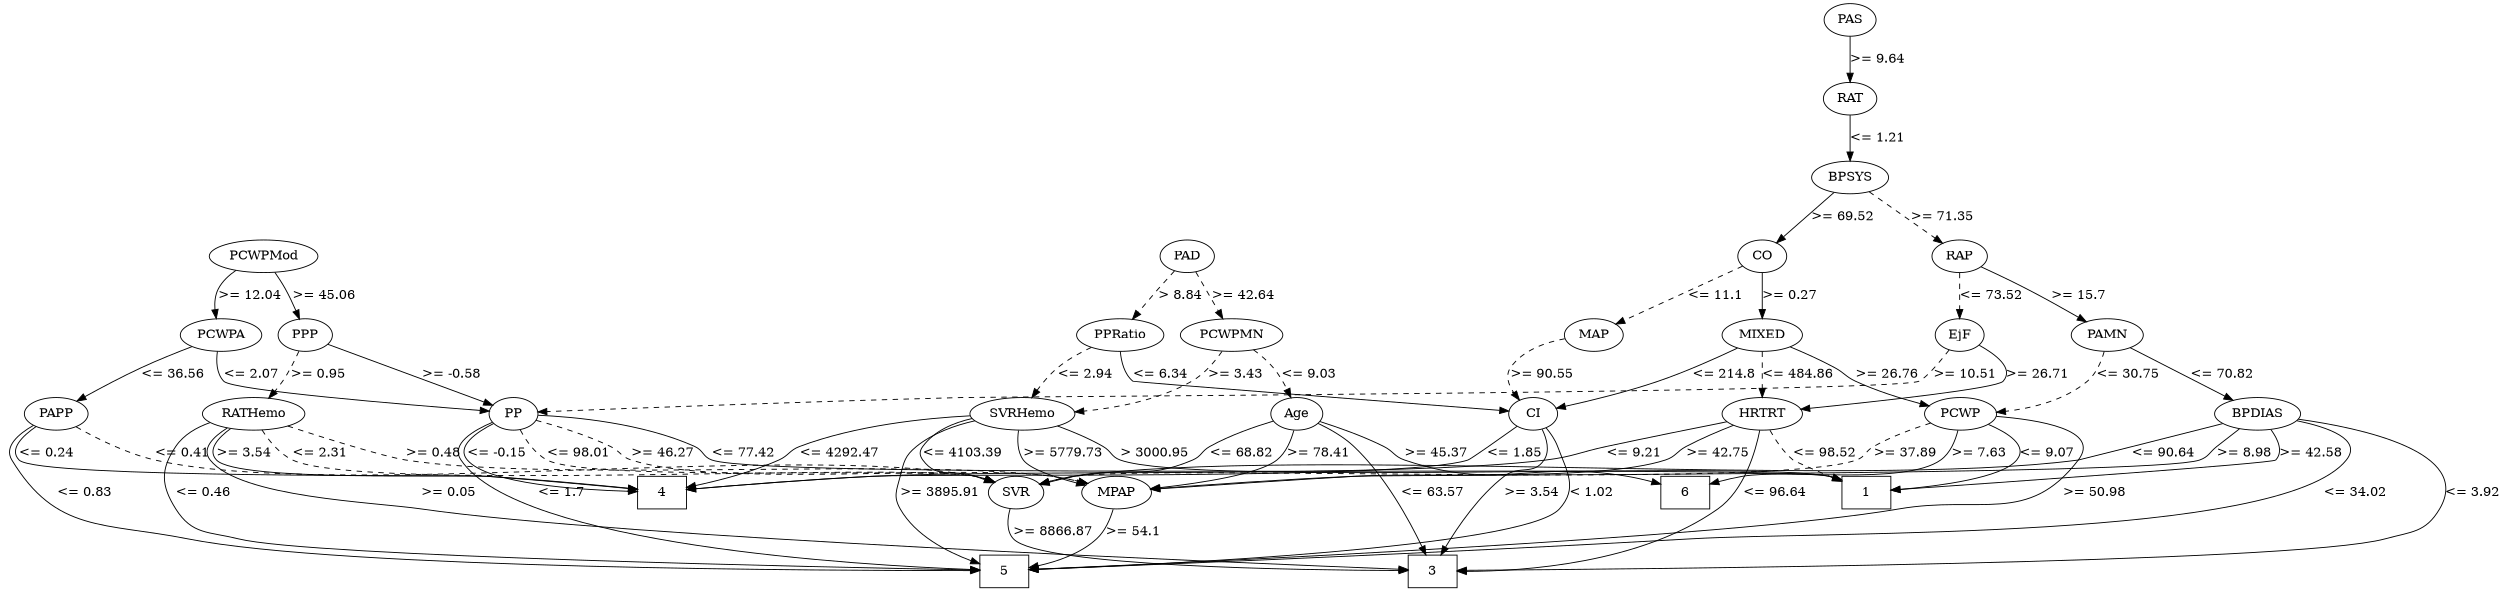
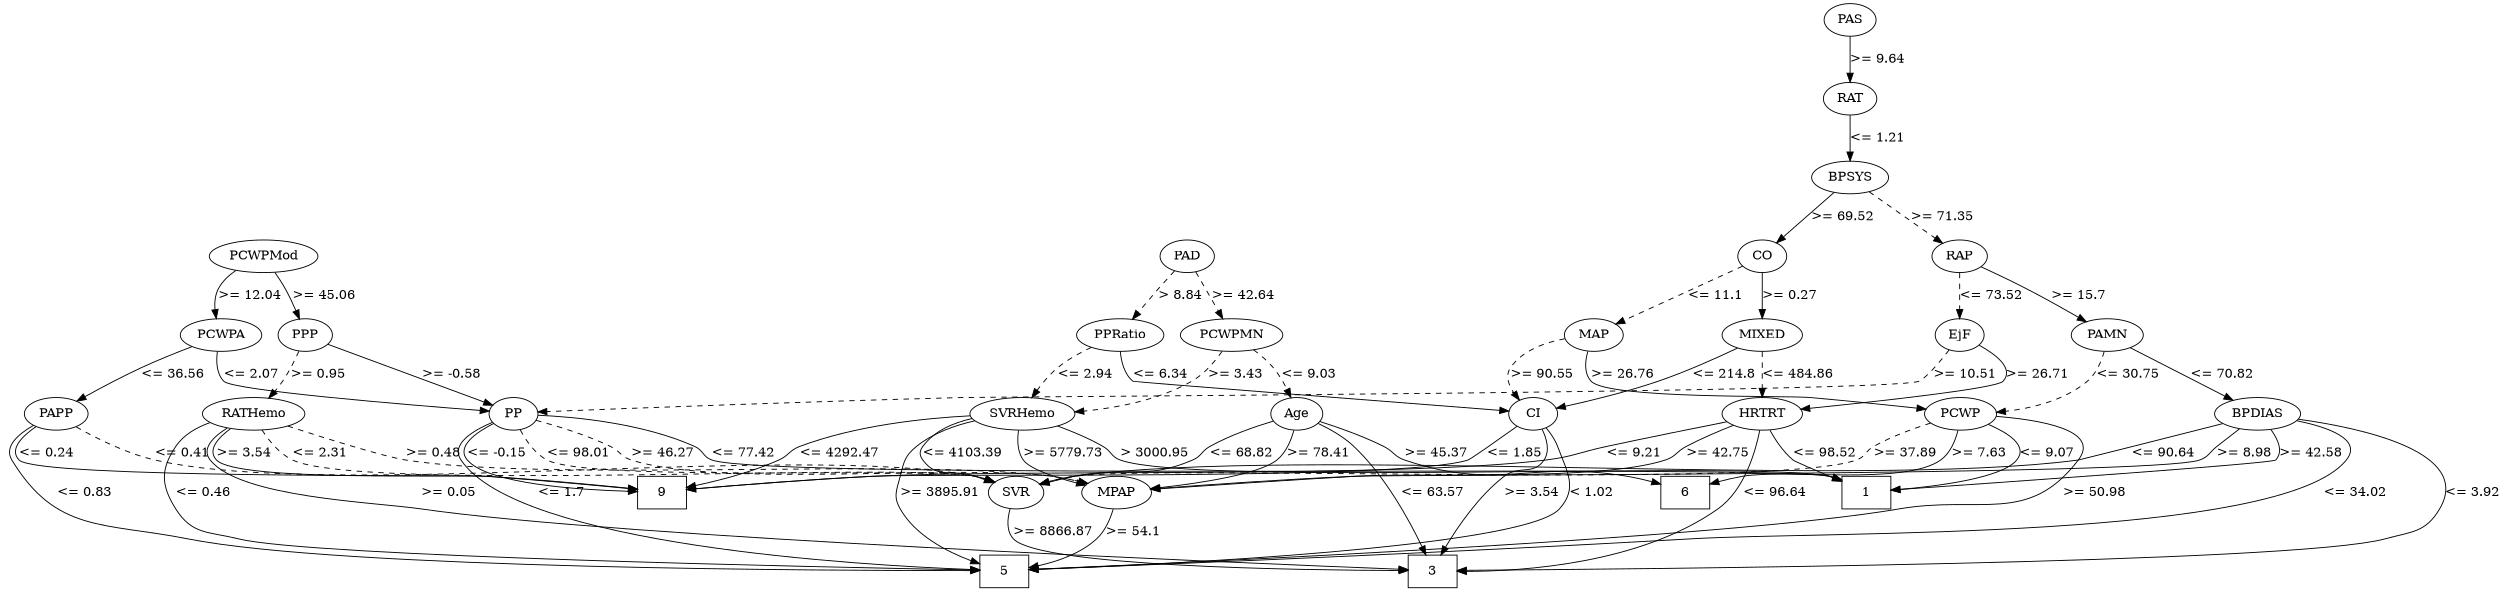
edge "MIXED" -> "PCWP": now "MAP" -> "PCWP"
edge "HRTRT" -> "1": style dashed -> solid
node "4": label "4" -> "9"
